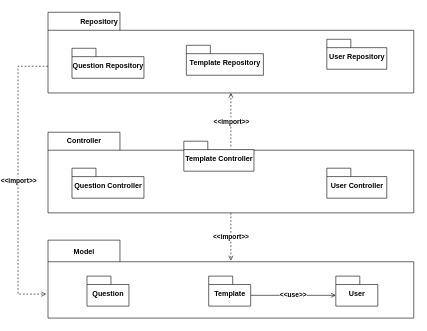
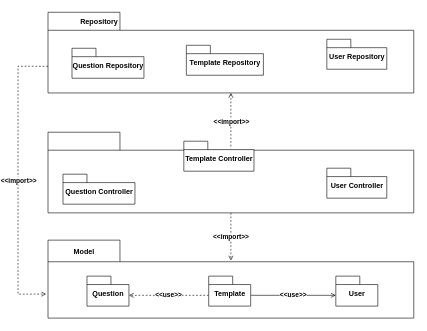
node "Controller": removed
node "Question Controller": moved (108, 183) -> (99, 189)
edge "Template" -> "Question": added, label "<<use>>"
